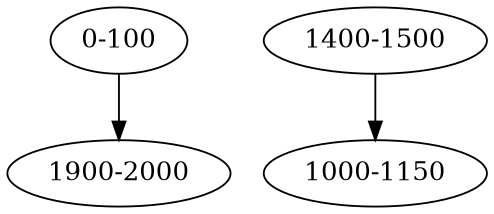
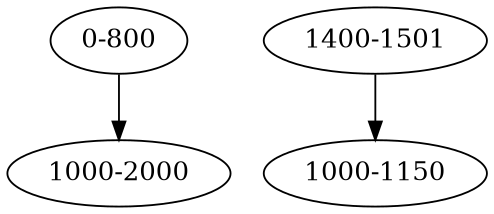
node "0-100": label "0-100" -> "0-800"
node "1400-1500": label "1400-1500" -> "1400-1501"
node "1900-2000": label "1900-2000" -> "1000-2000"
